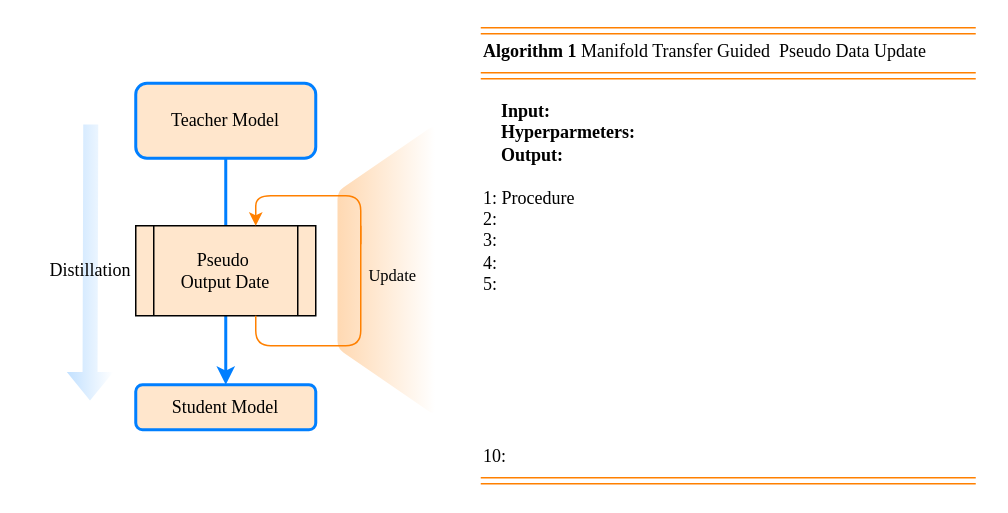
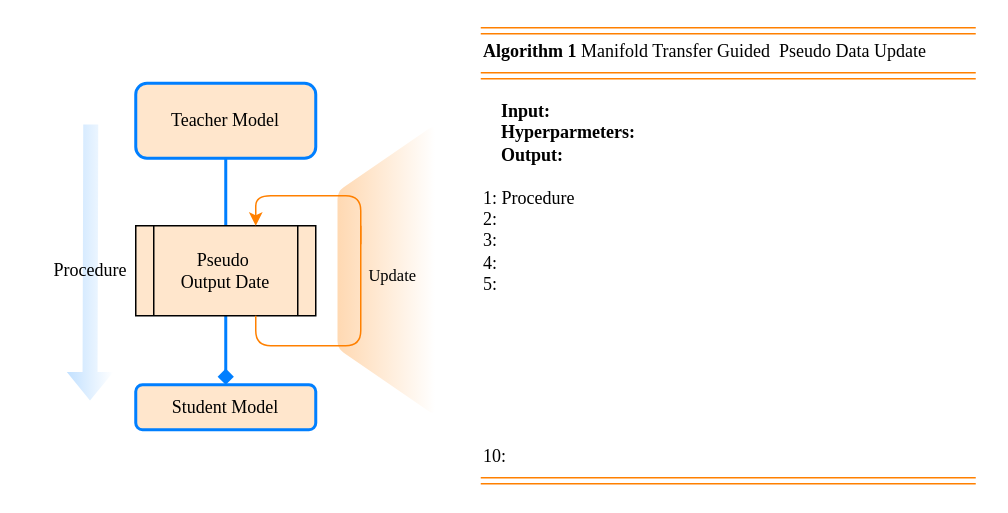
node "Distillation": label "Distillation" -> "Procedure"
edge "Teacher Model" -> "Student Model": arrowhead classic -> diamond
